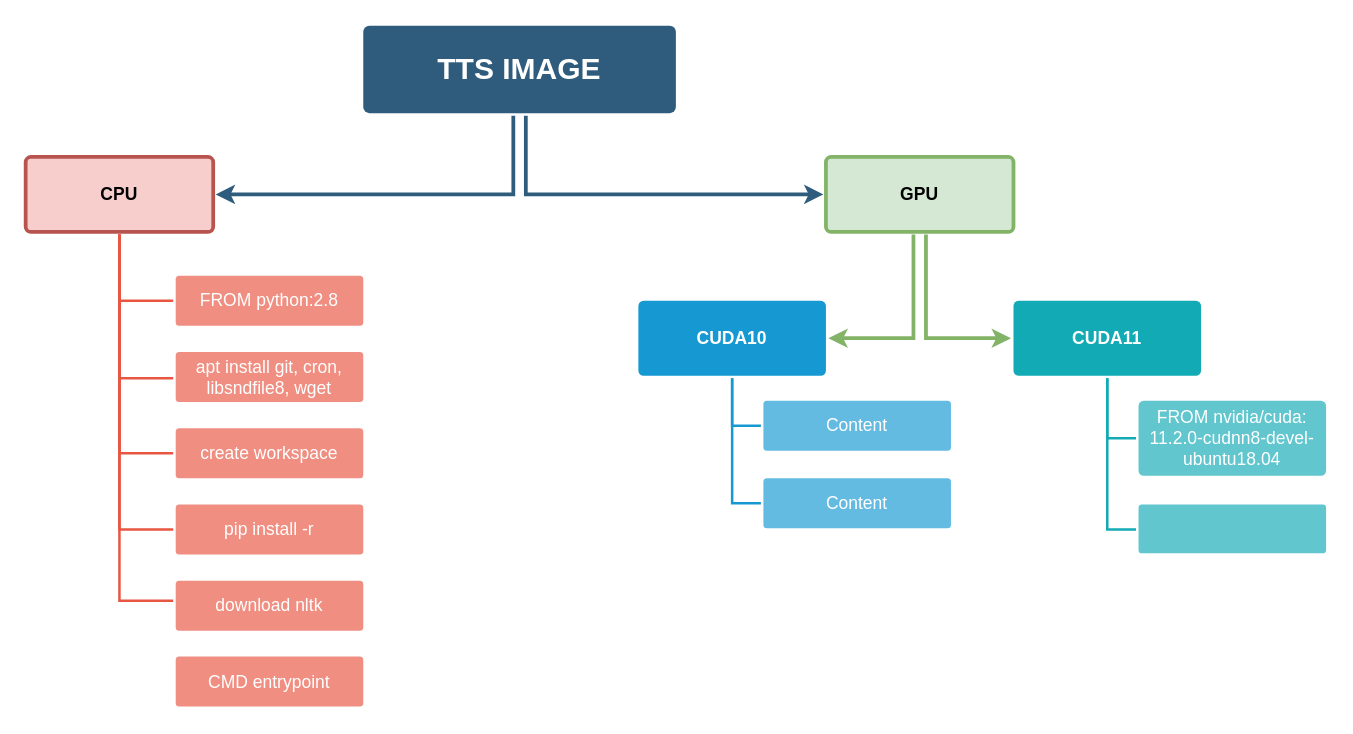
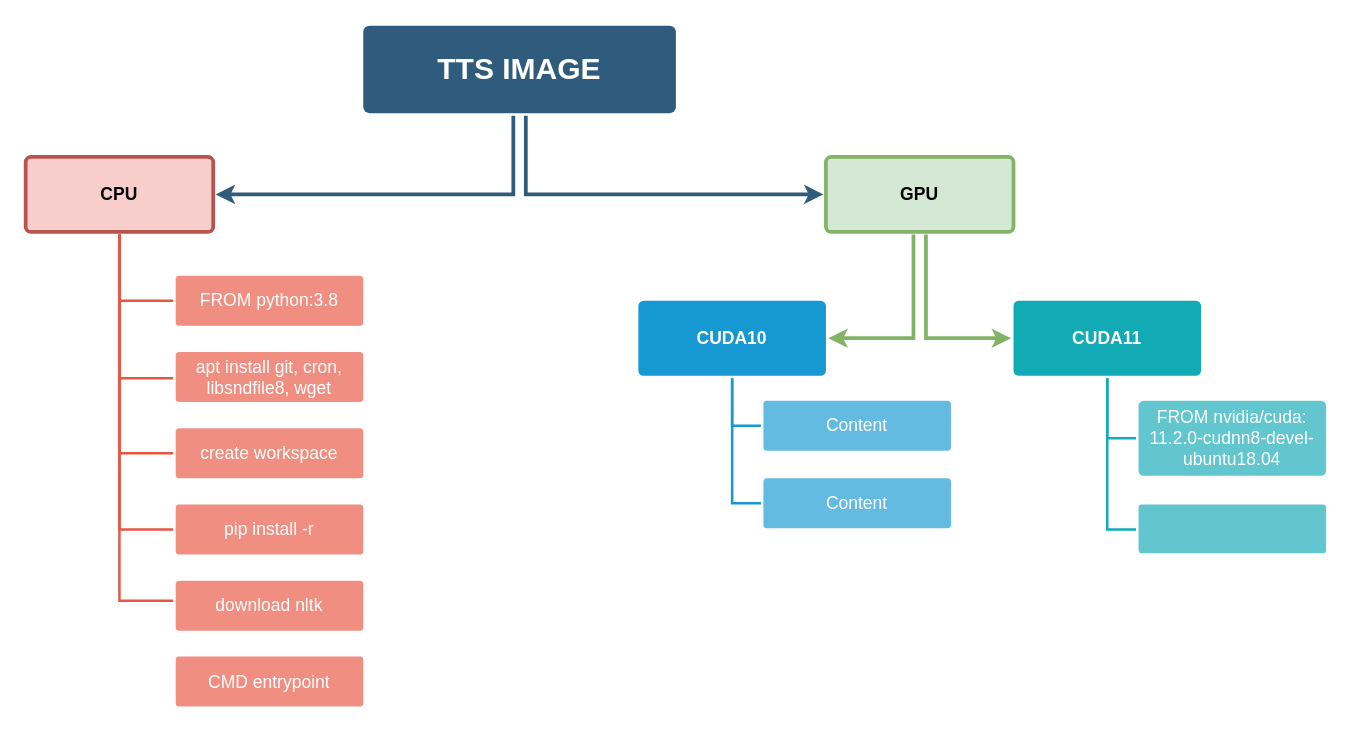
node "FROM python:2.8": label "FROM python:2.8" -> "FROM python:3.8"
